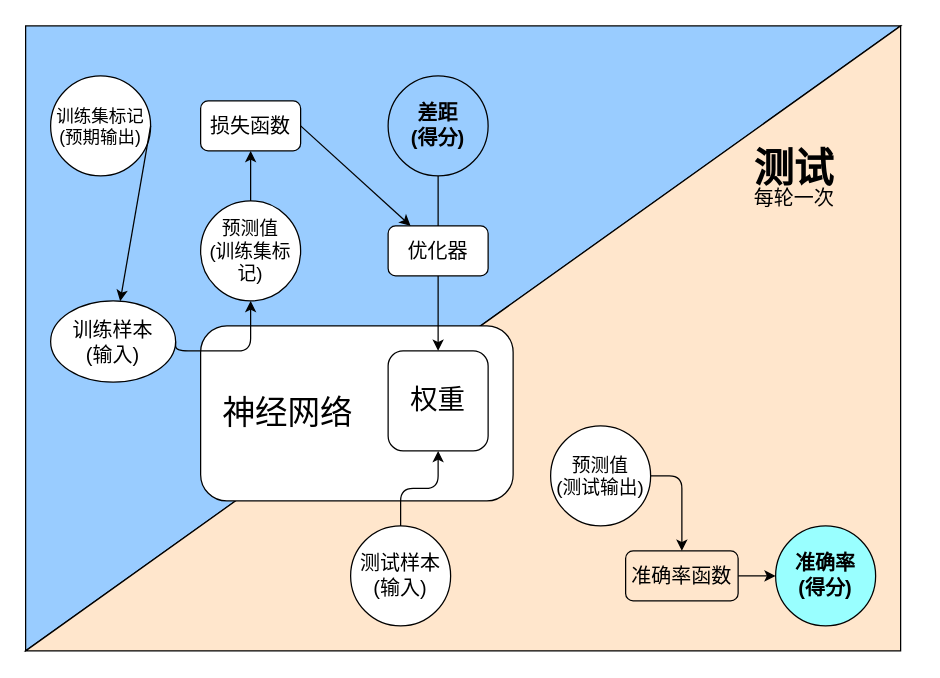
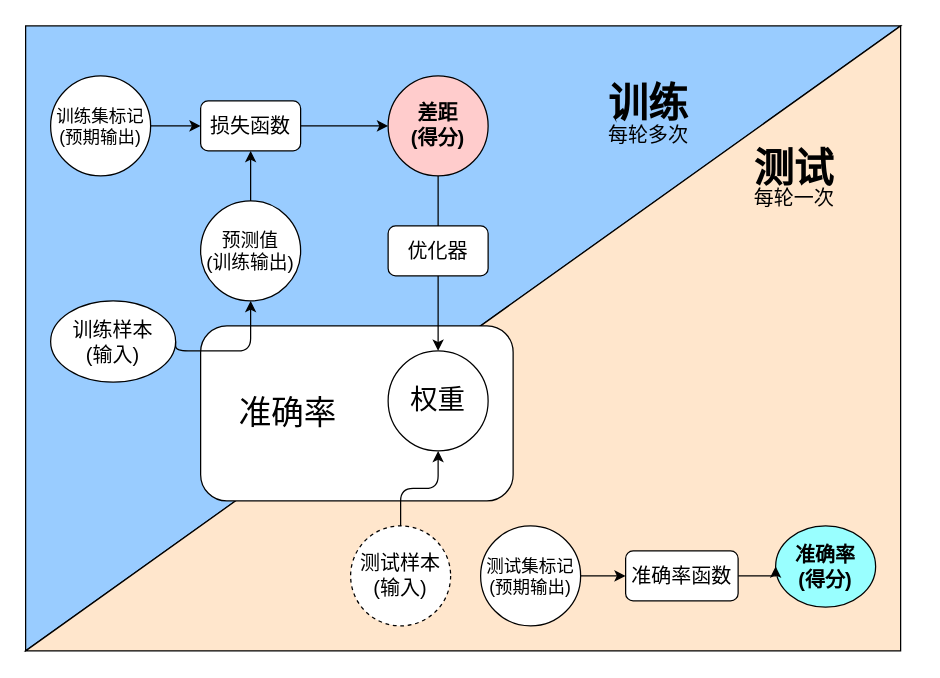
node "训练每轮多次": added
node "差距(得分)": fillcolor #99ccff -> #ffcccc
edge "损失函数" -> "优化器": now "损失函数" -> "差距(得分)"
edge "训练集标记(预期输出)" -> "训练样本(输入)": now "训练集标记(预期输出)" -> "损失函数"
node "预测值(训练集标记)": label "预测值(训练集标记)" -> "预测值(训练输出)"
node "权重": shape rounded rectangle -> ellipse
node "神经网络": label "神经网络" -> "准确率"
node "预测值(测试输出)": removed
edge "预测值(测试输出)" -> "准确率函数": removed
node "测试样本(输入)": style solid -> dashed
node "测试集标记(预期输出)": added
edge "测试集标记(预期输出)" -> "准确率函数": added
node "准确率函数": fillcolor #ffe6cc -> #ffffff
node "准确率(得分)": size 100x100 -> 100x81
